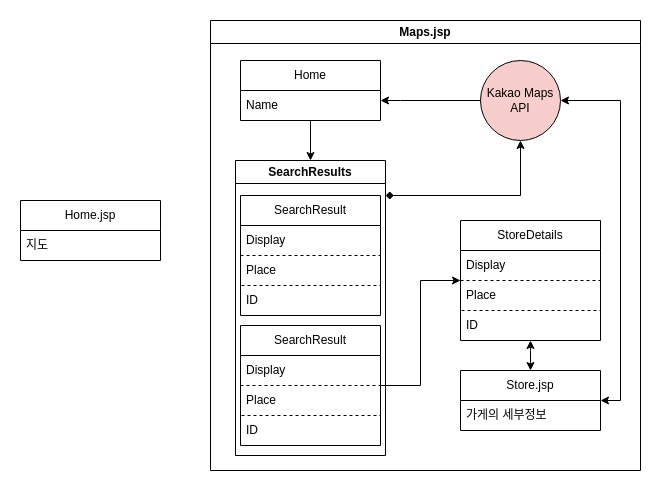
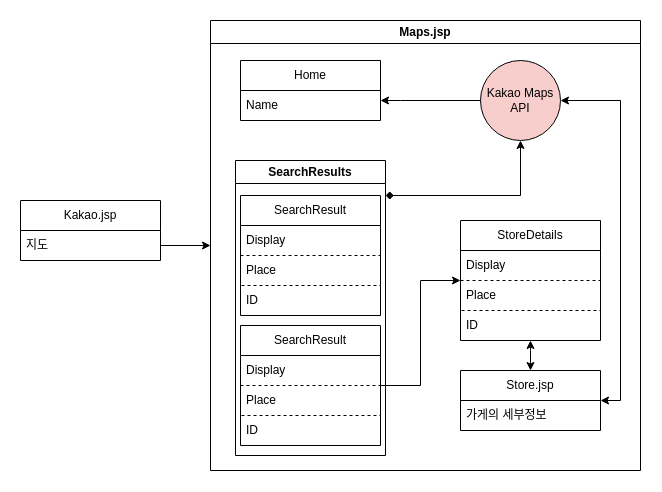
edge "Home" -> "SearchResults": removed
node "Home.jsp": label "Home.jsp" -> "Kakao.jsp"
edge "지도" -> "Maps.jsp": added
